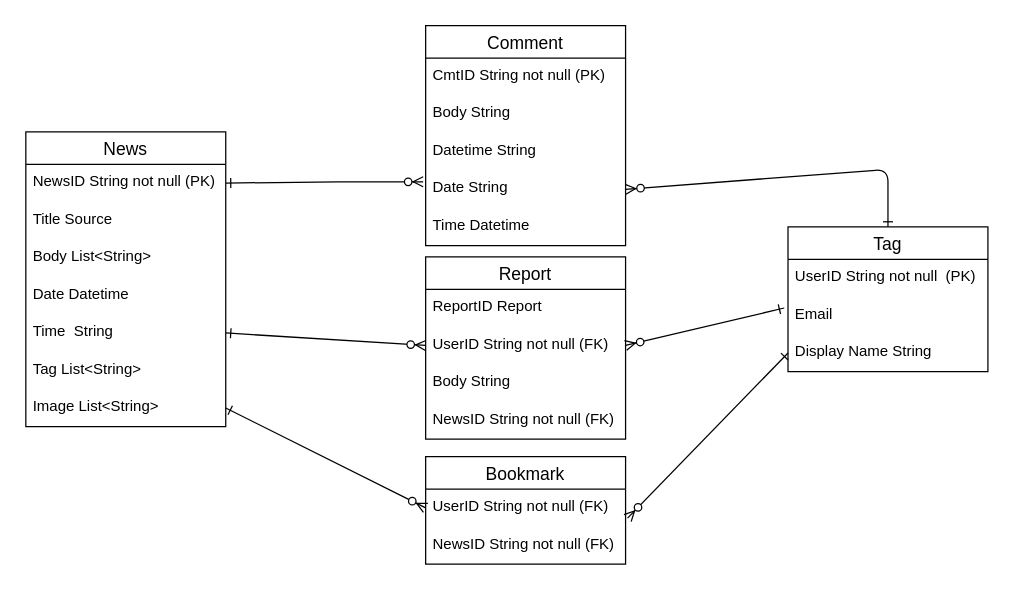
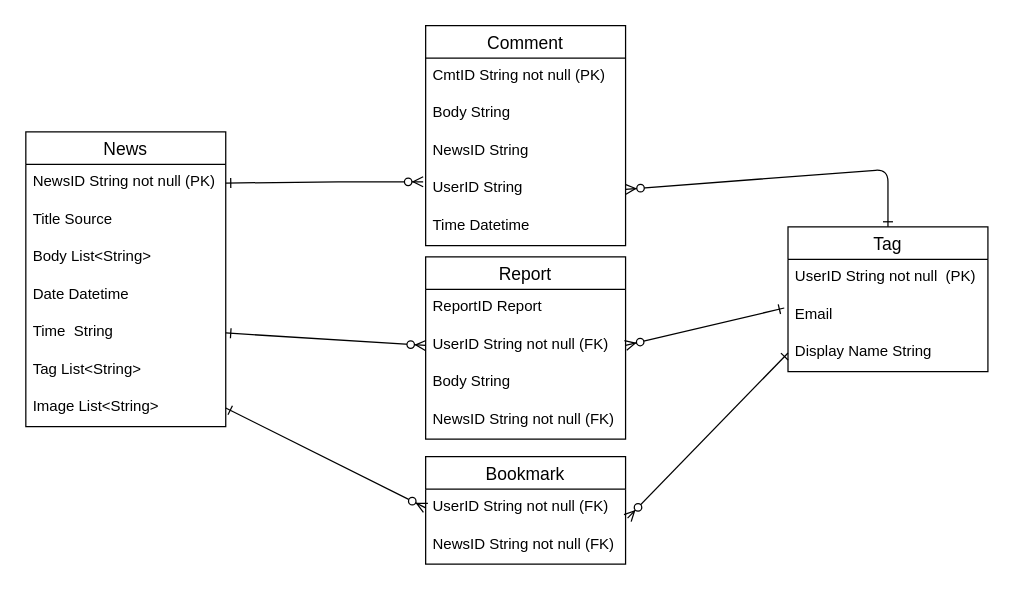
node "Datetime String": label "Datetime String" -> "NewsID String"
node "Date String": label "Date String" -> "UserID String"
